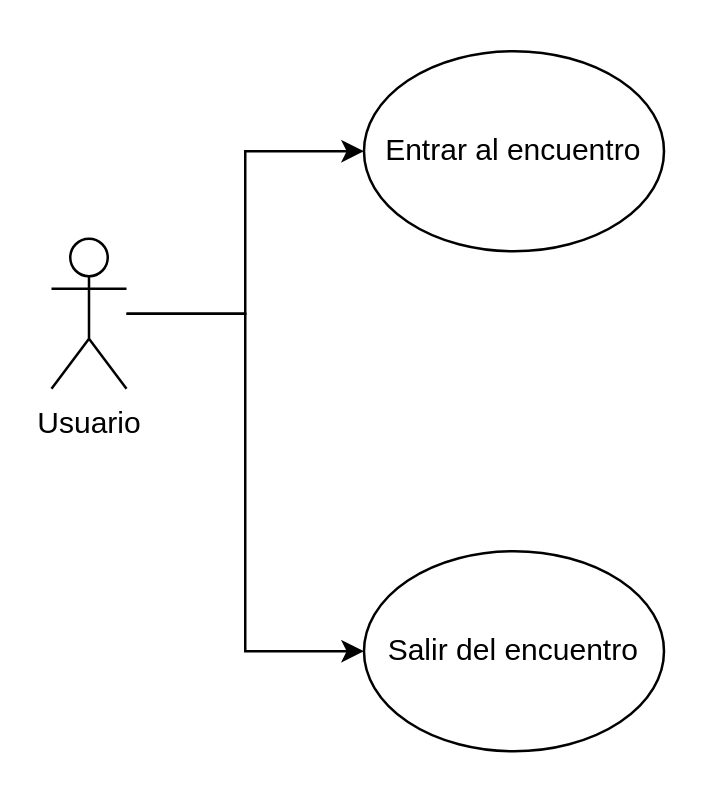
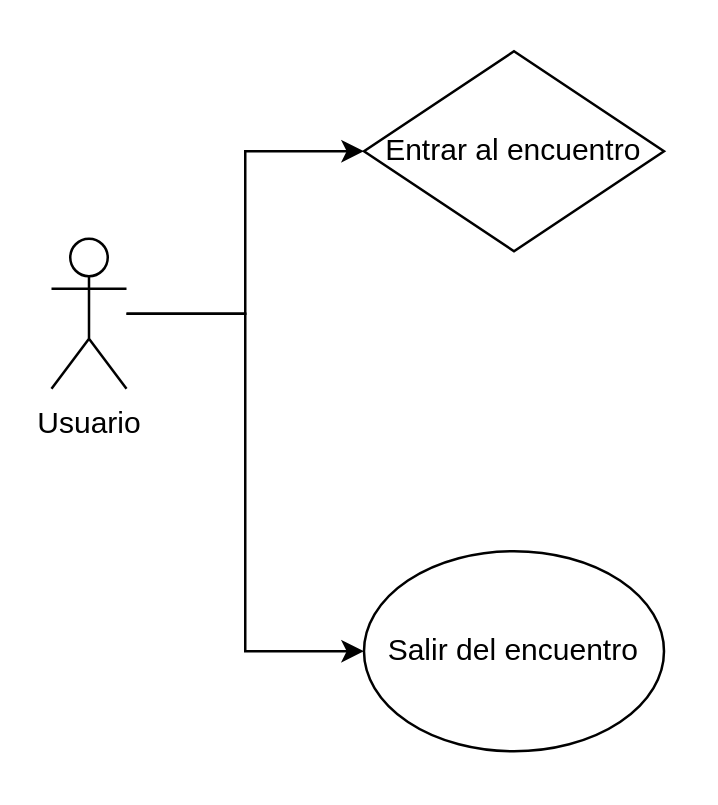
node "Entrar al encuentro": shape ellipse -> diamond
